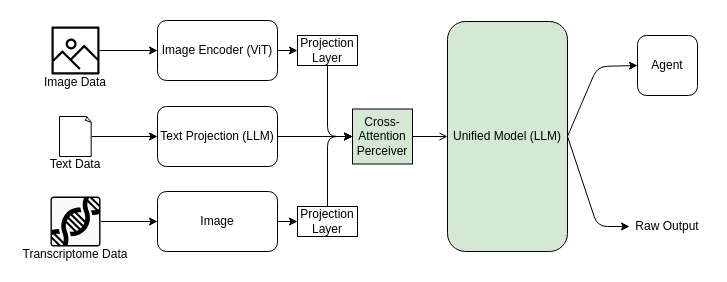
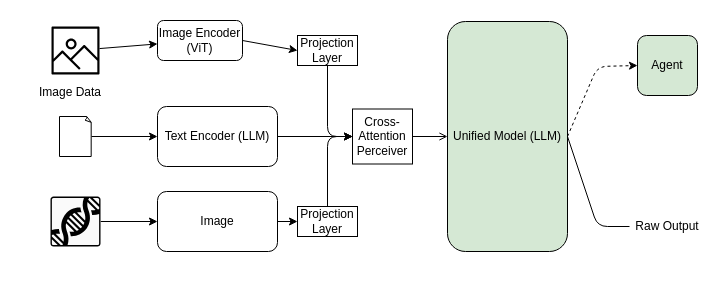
node "Image Encoder (ViT)": size 120x60 -> 85x40
node "Agent": fillcolor #ffffff -> #d5e8d4
node "Image Data": moved (76, 83) -> (71, 93)
edge "Unified Model (LLM)" -> "Agent": style solid -> dashed
node "Text Projection (LLM)": label "Text Projection (LLM)" -> "Text Encoder (LLM)"
node "Cross-Attention Perceiver": fillcolor #d5e8d4 -> #ffffff
node "Text Data": removed
edge "Unified Model (LLM)" -> "Raw Output": arrowhead classic -> none
node "Transcriptome Data": removed
